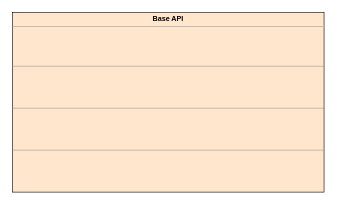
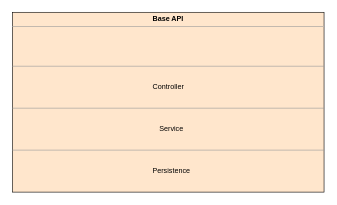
node "Controller": added
node "Service": added
node "Persistence": added
